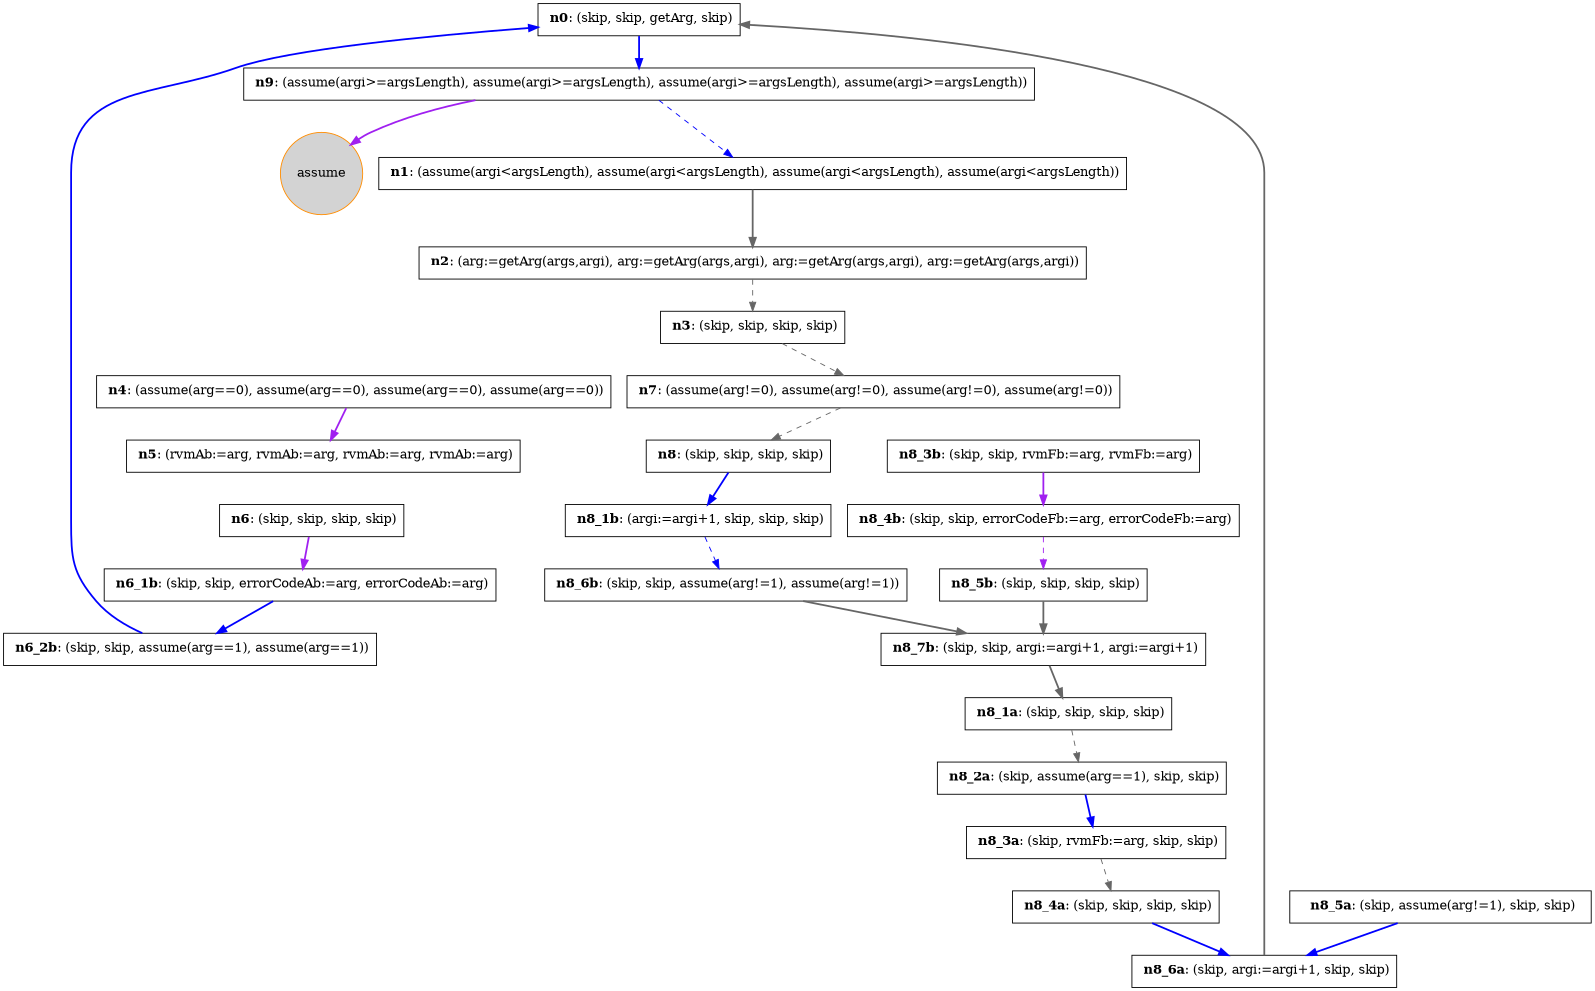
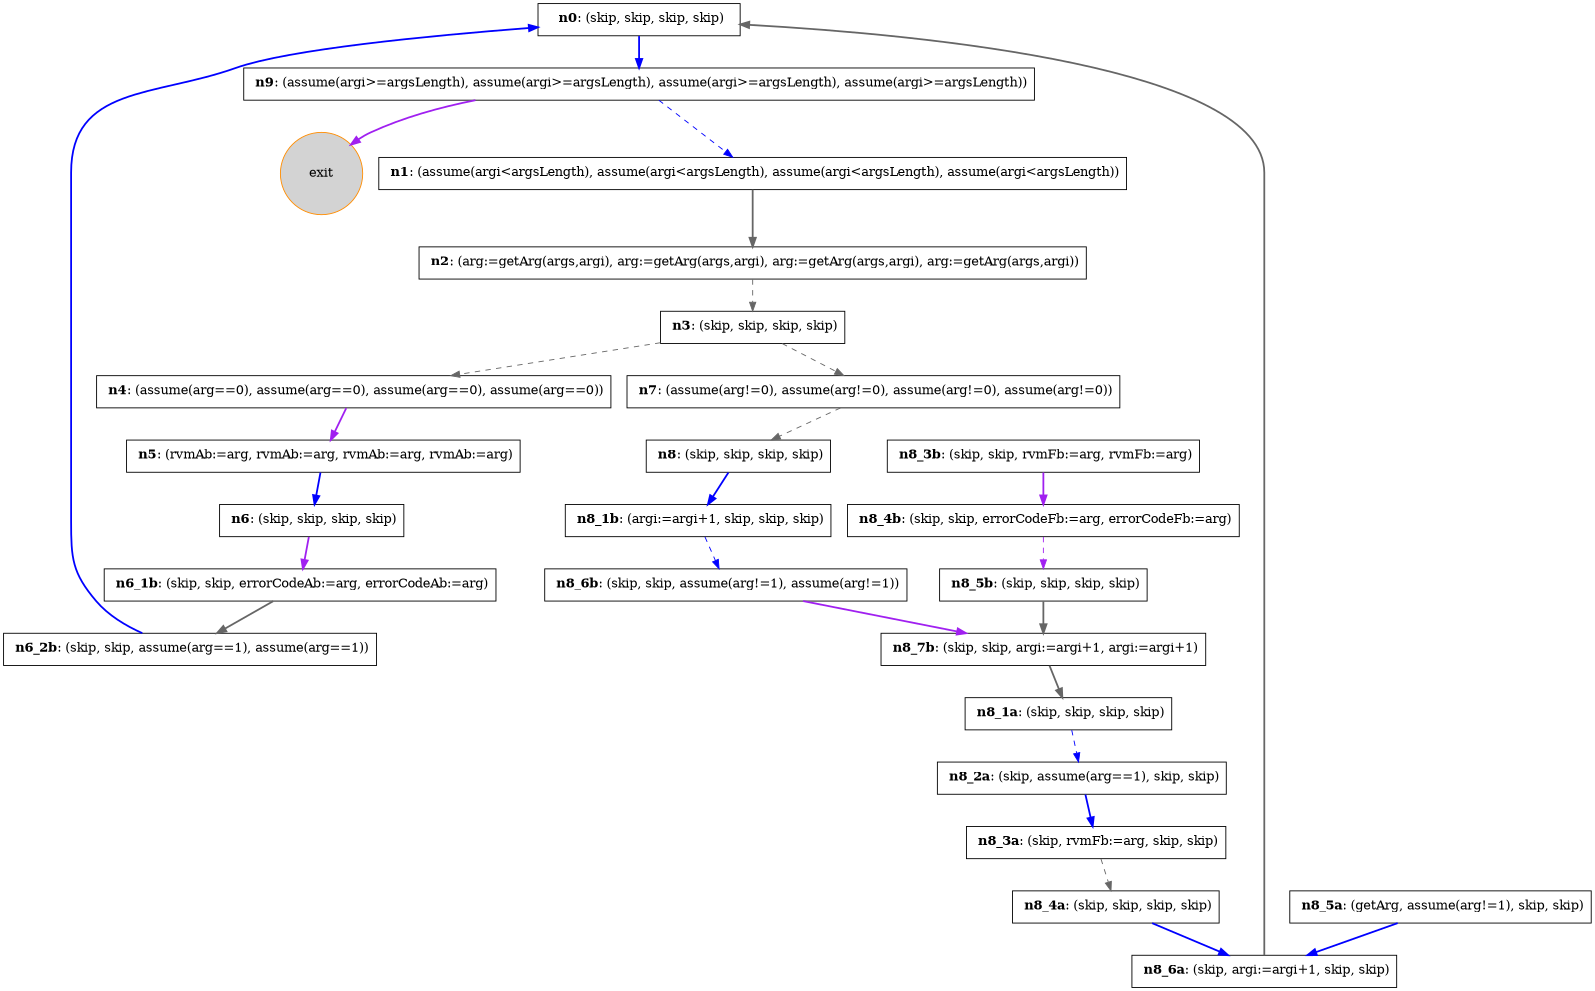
node "n0": text ": (skip, skip, getArg, skip)" -> ": (skip, skip, skip, skip)"
node "assume": label "assume" -> "exit"
edge "n3" -> "n4": added
edge "n5" -> "n6": added
edge "n6_1b" -> "n6_2b": color blue -> gray40
edge "n8_6b" -> "n8_7b": color gray40 -> purple
edge "n8_1a" -> "n8_2a": color gray40 -> blue
node "n8_5a": text ": (skip, assume(arg!=1), skip, skip)" -> ": (getArg, assume(arg!=1), skip, skip)"
